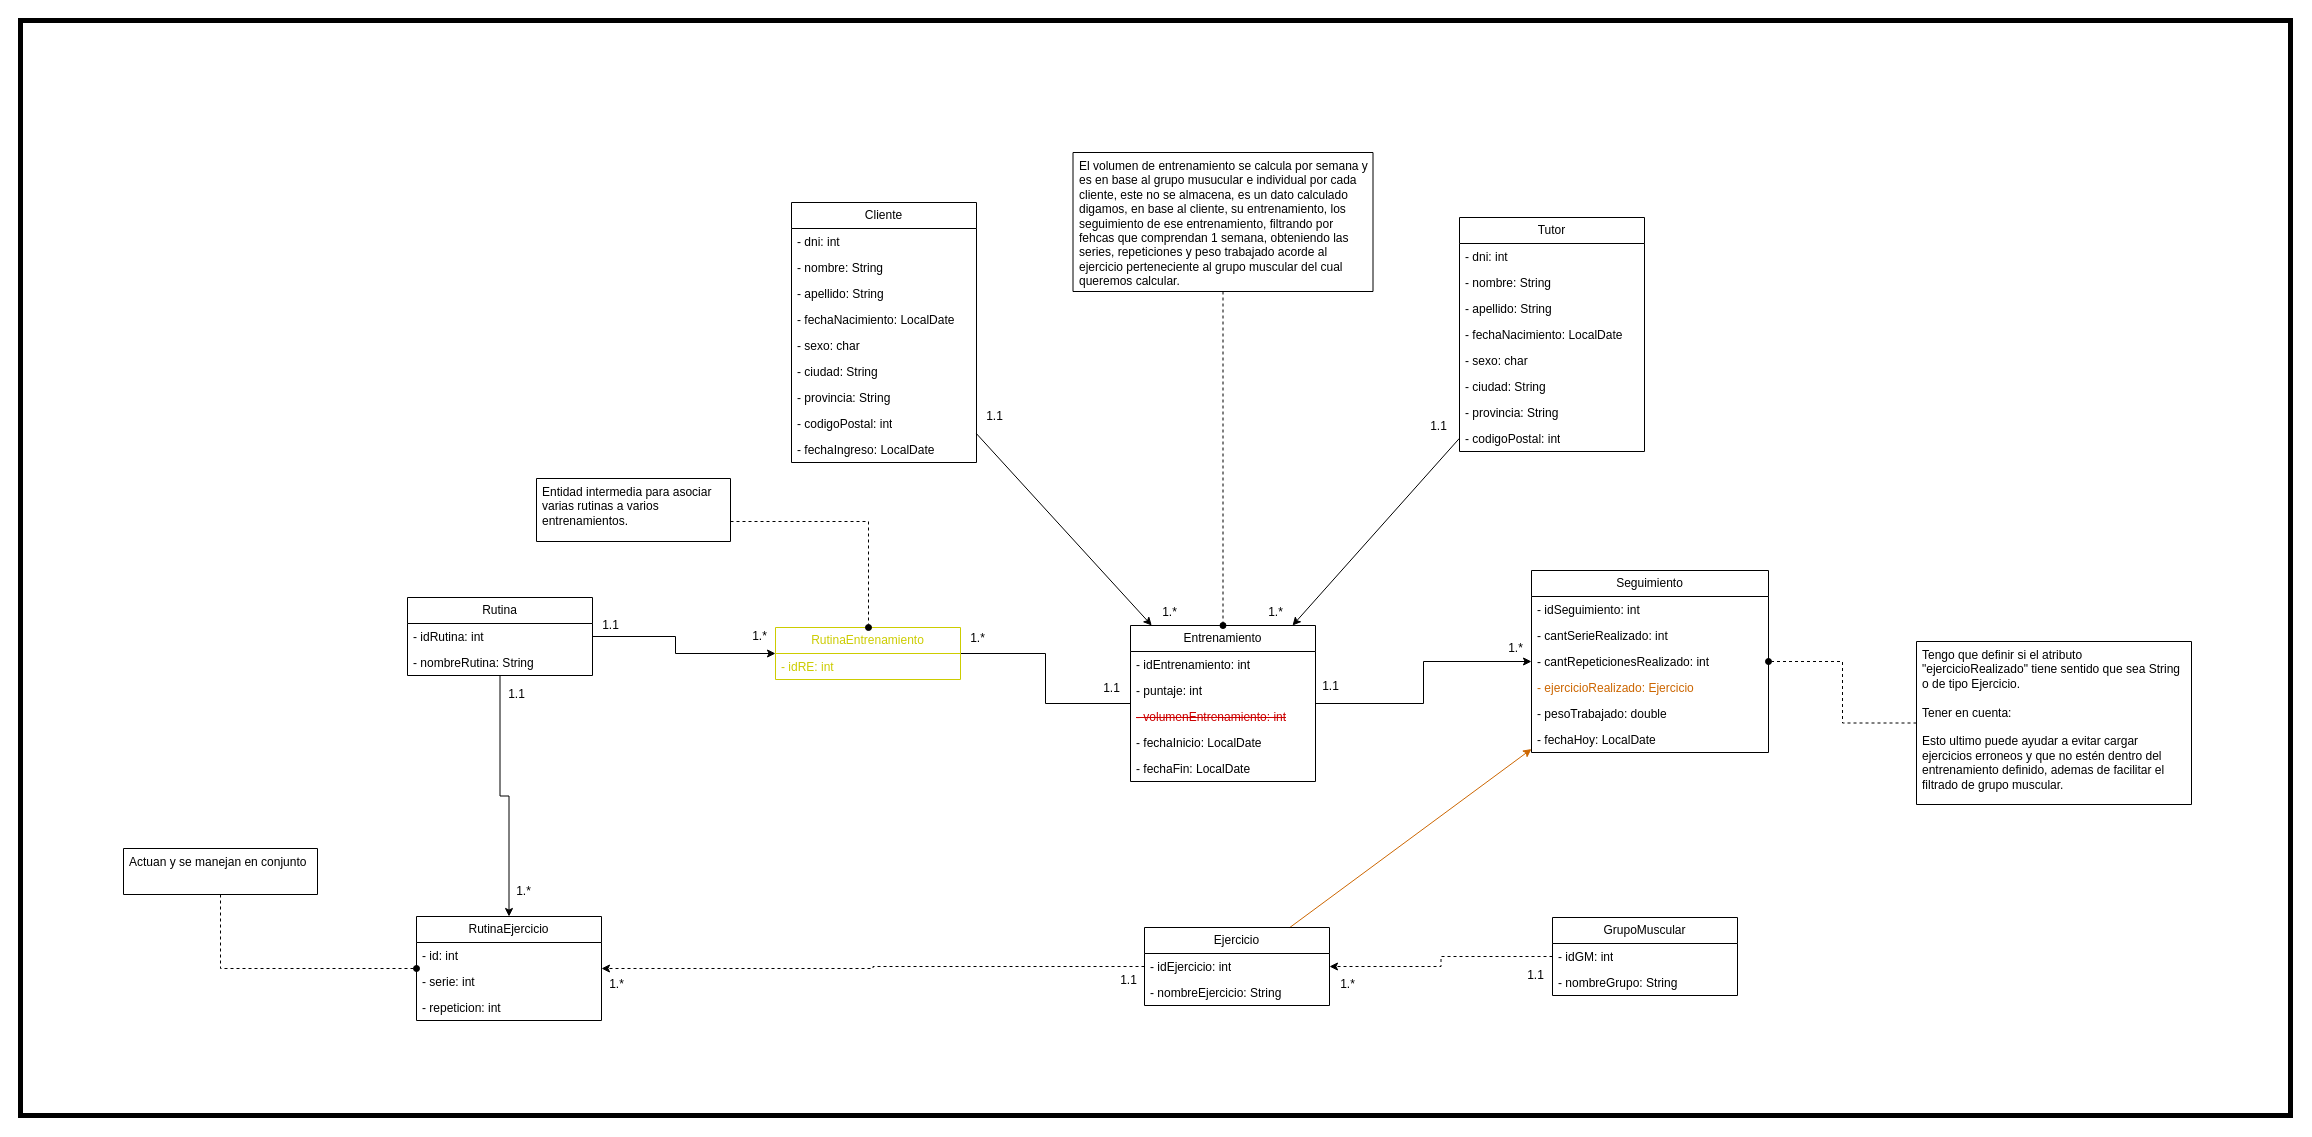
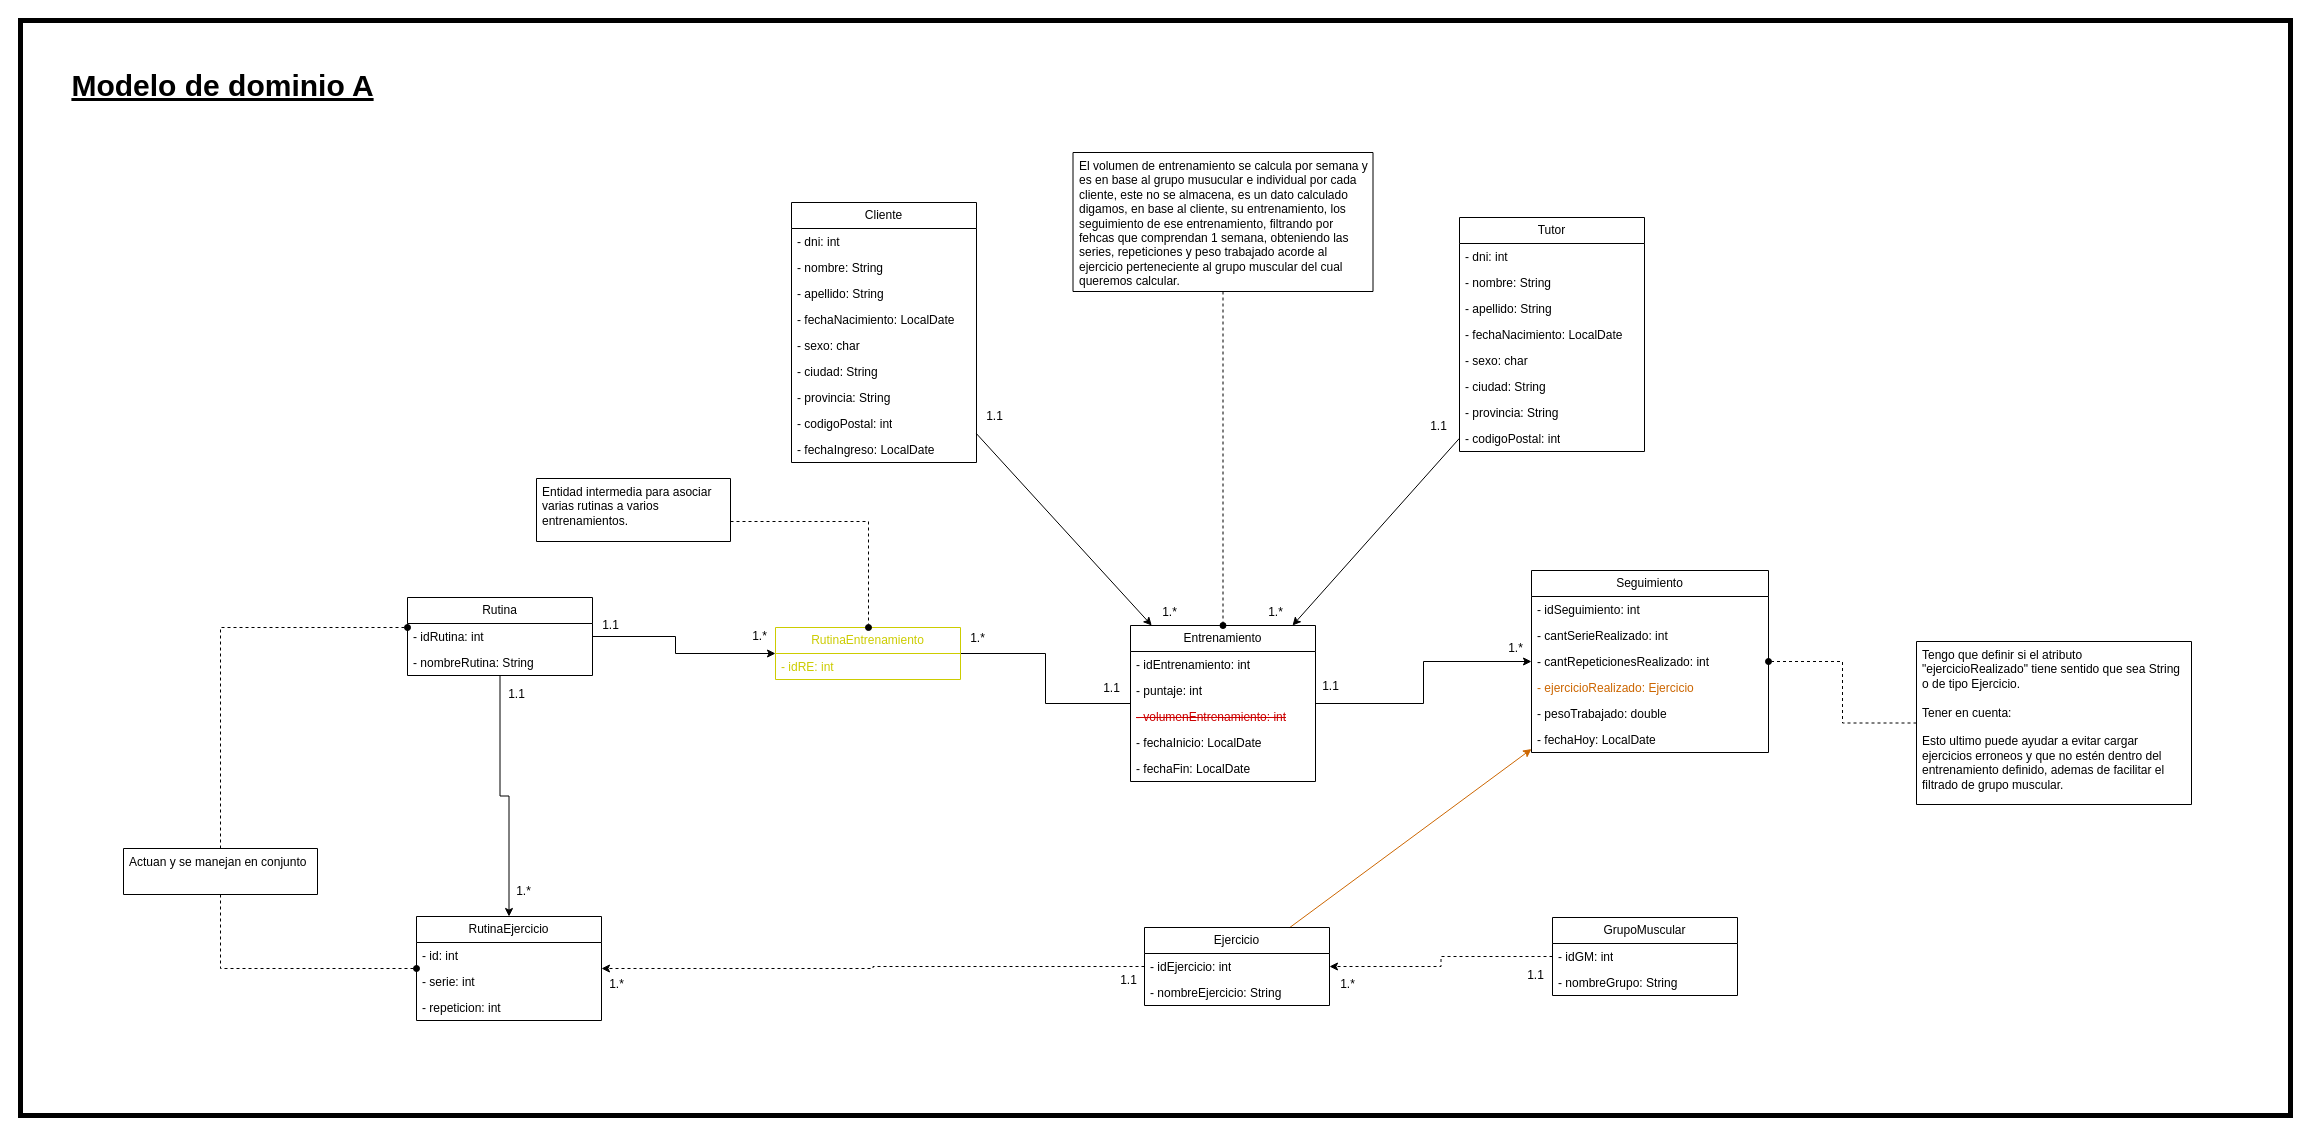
node "Modelo de dominio A": added
edge "Actuan y se manejan en conjunto" -> "Rutina": added
